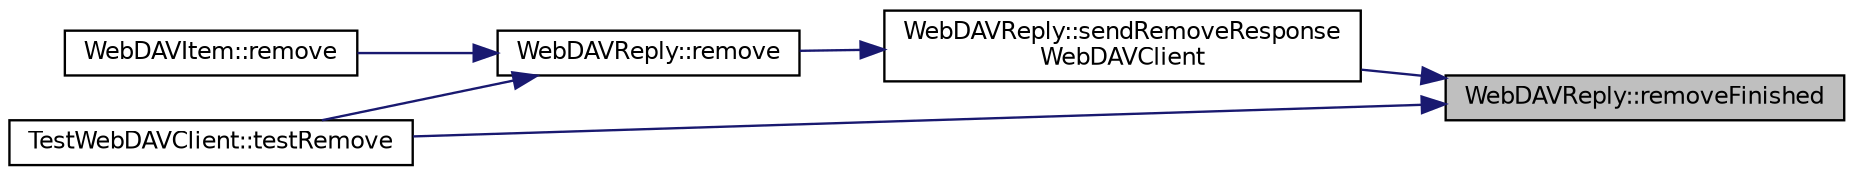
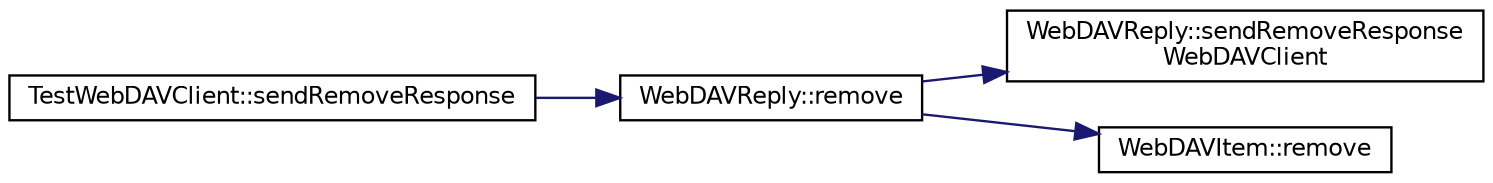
edge "WebDAVItem::remove" -> "WebDAVReply::remove": reversed
node "WebDAVReply::removeFinished": removed
node "TestWebDAVClient::testRemove": label "TestWebDAVClient::testRemove" -> "TestWebDAVClient::sendRemoveResponse"
